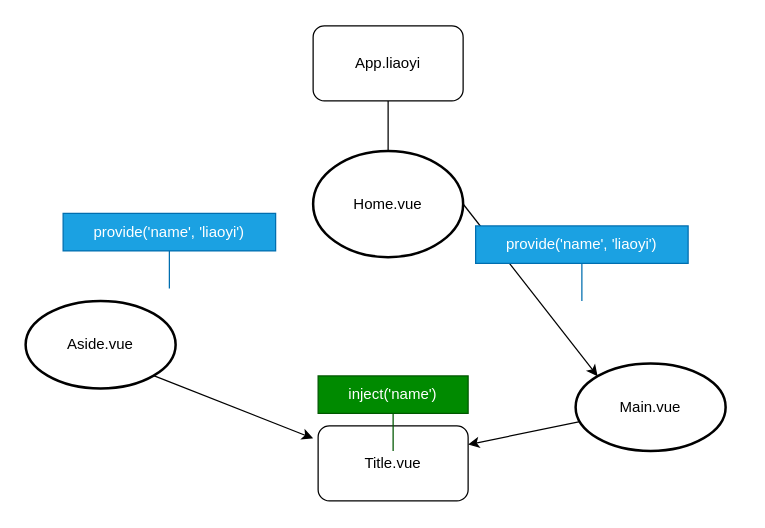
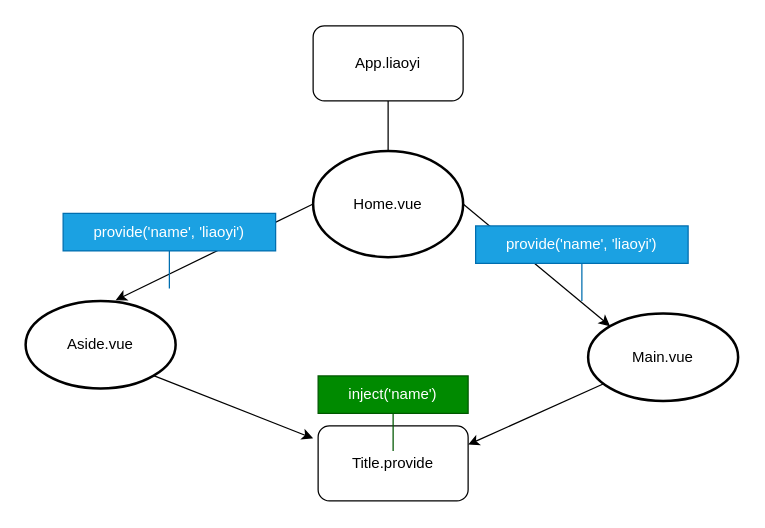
edge "Home.vue" -> "Aside.vue": added
node "Main.vue": moved (651, 407) -> (663, 357)
node "Title.vue": label "Title.vue" -> "Title.provide"
